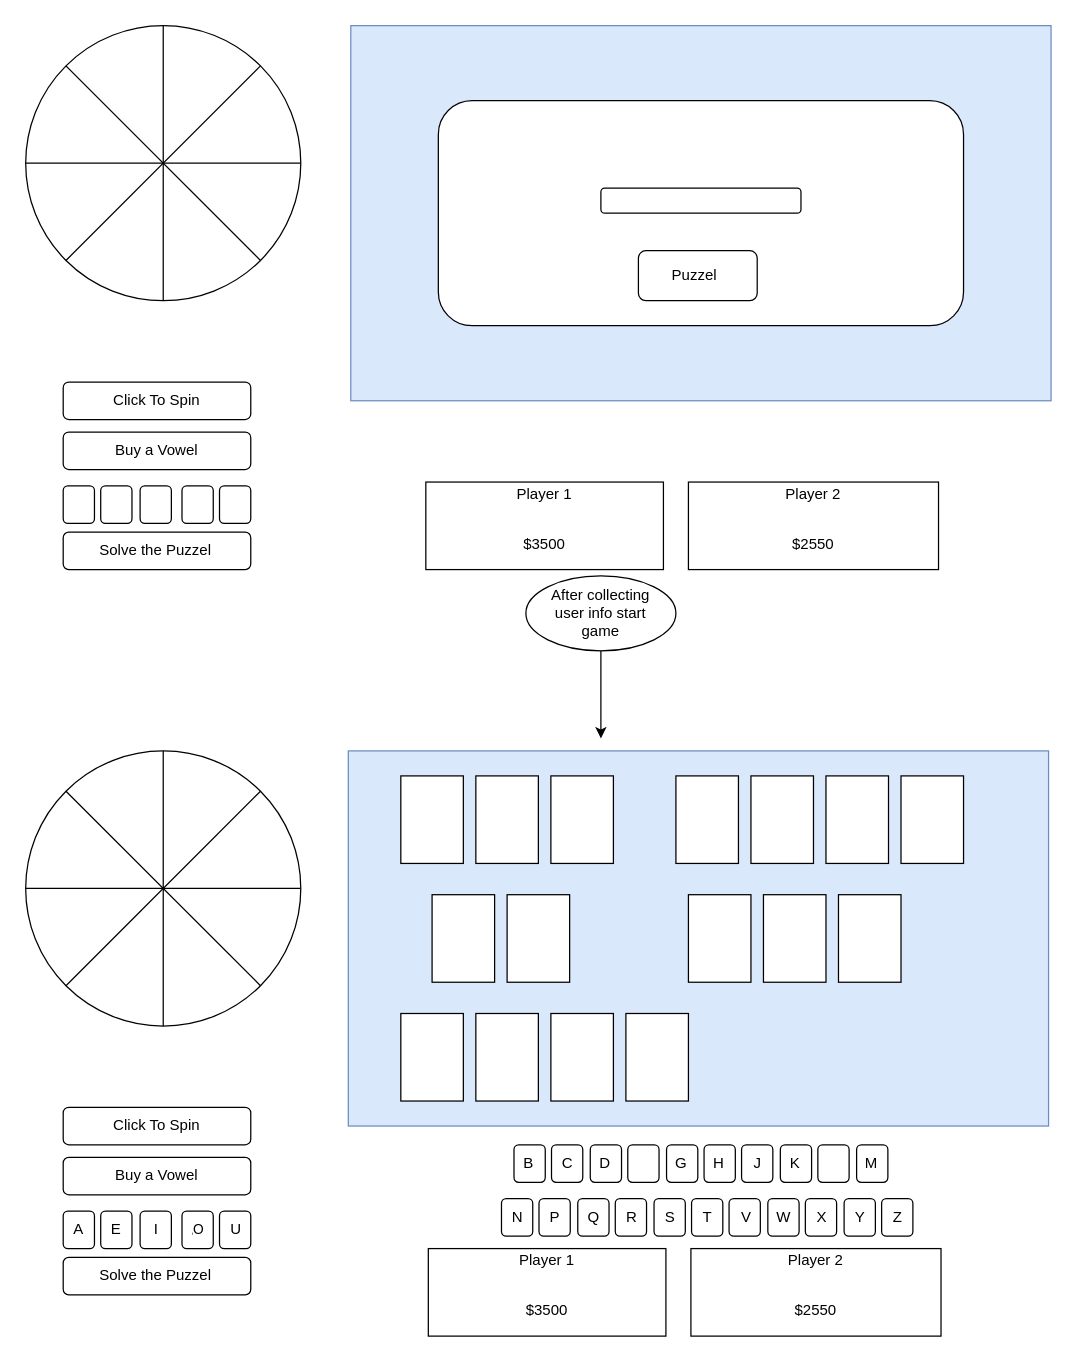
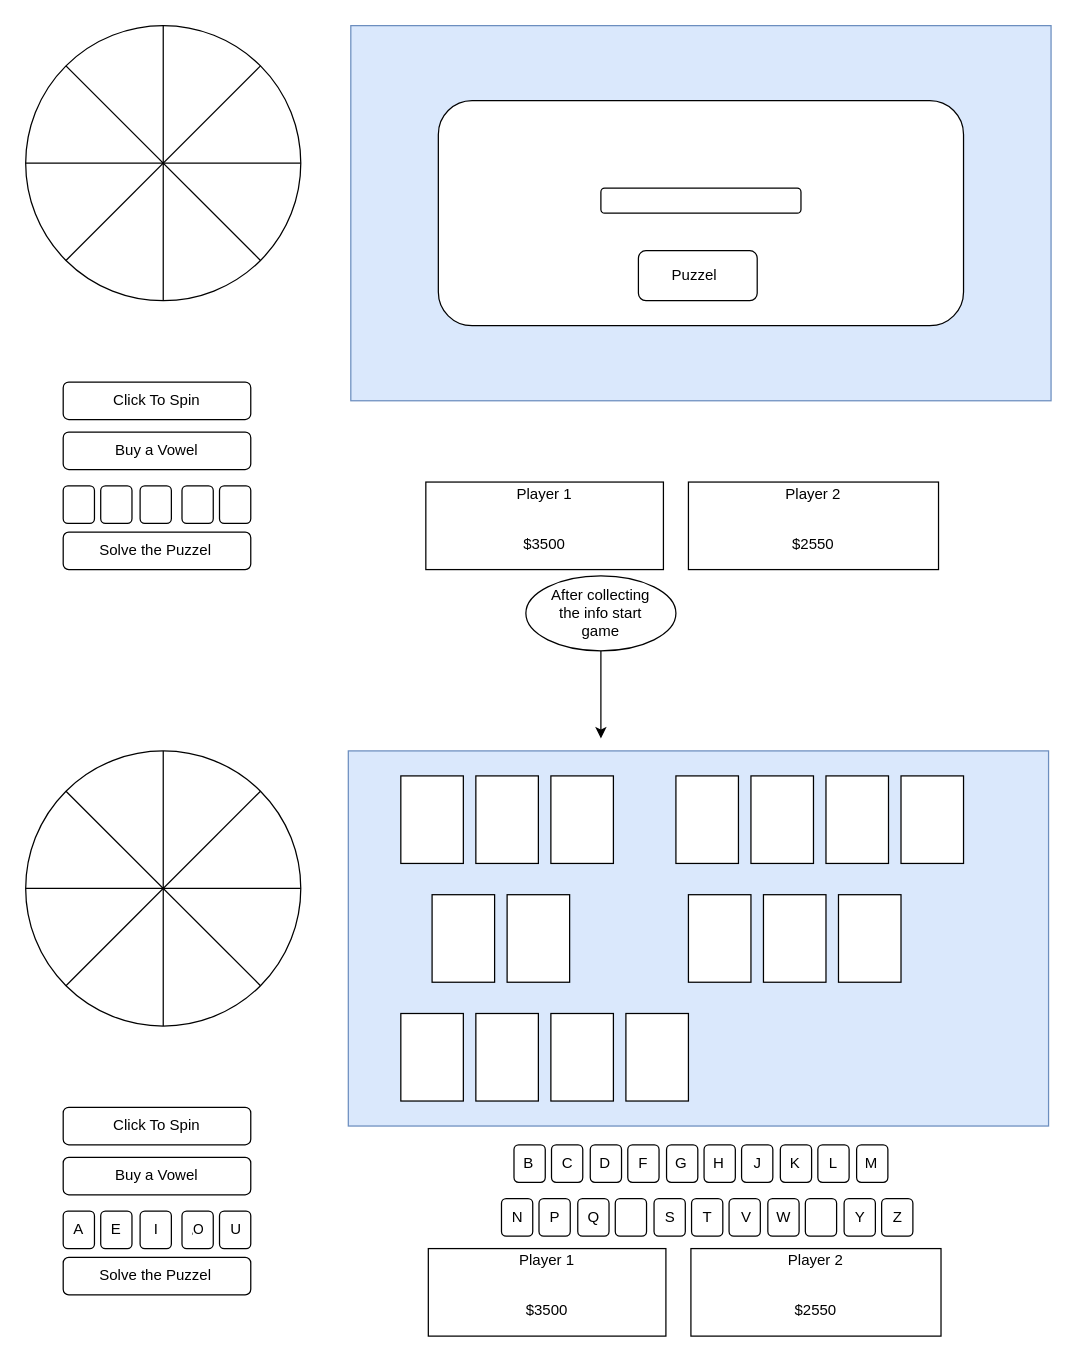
node "After collecting user info start game": label "After collecting user info start game" -> "After collecting the info start game"
node "F": added
node "L": added
node "R": removed
node "X": removed
